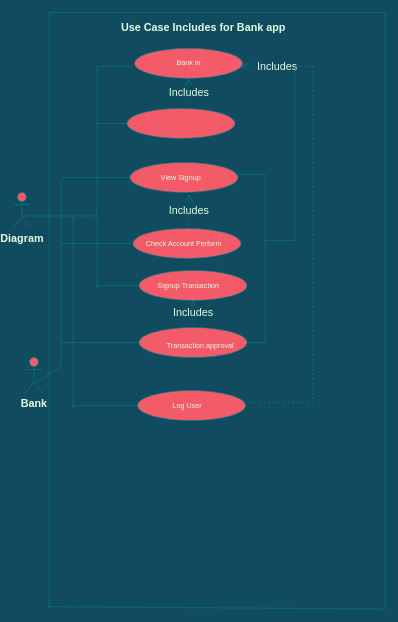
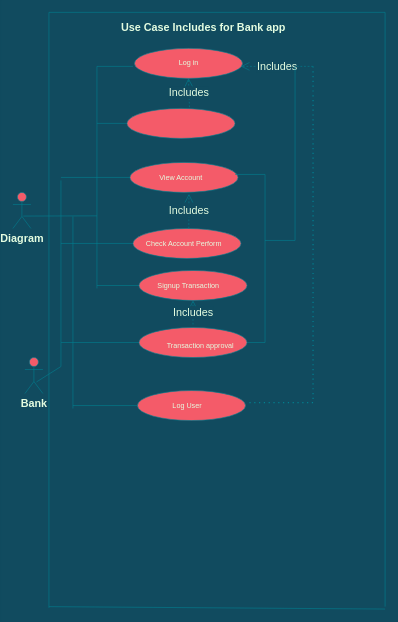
node "Bank in": label "Bank in" -> "Log in"
node "View Signup": label "View Signup" -> "View Account"
